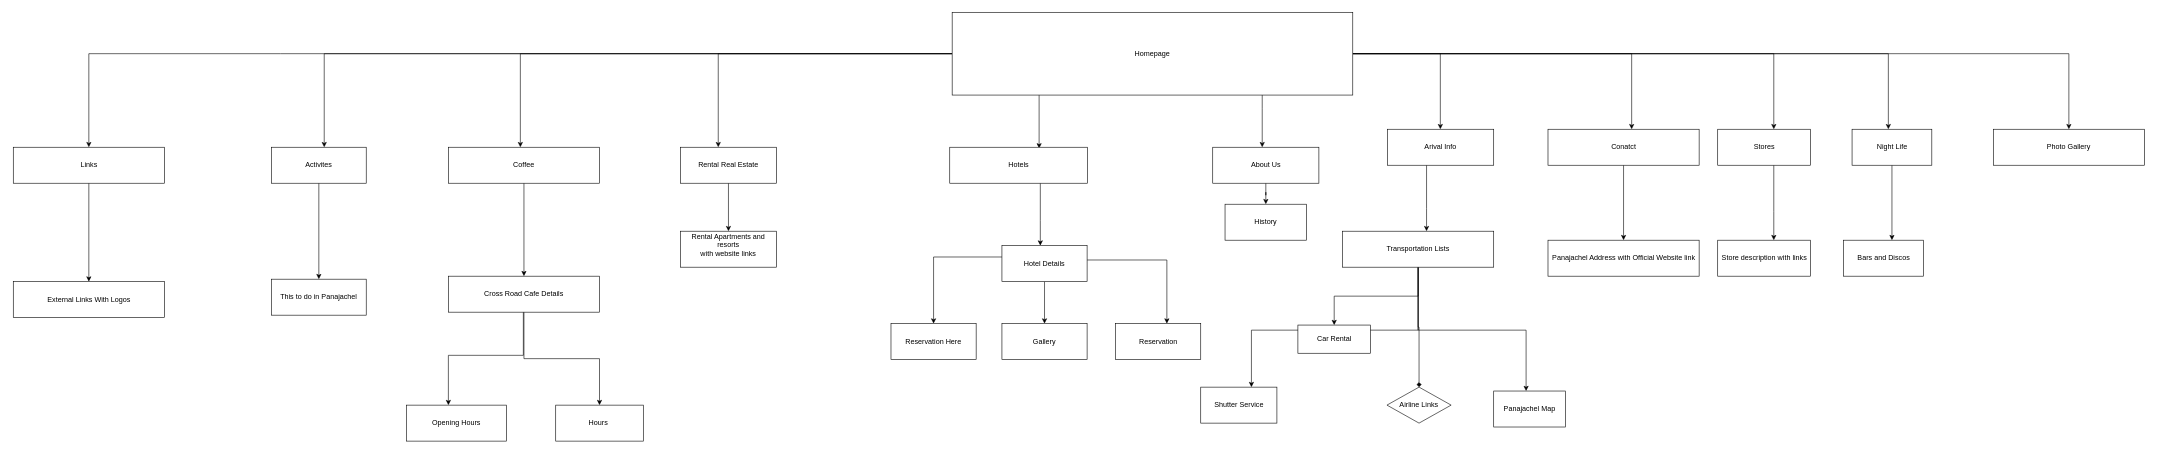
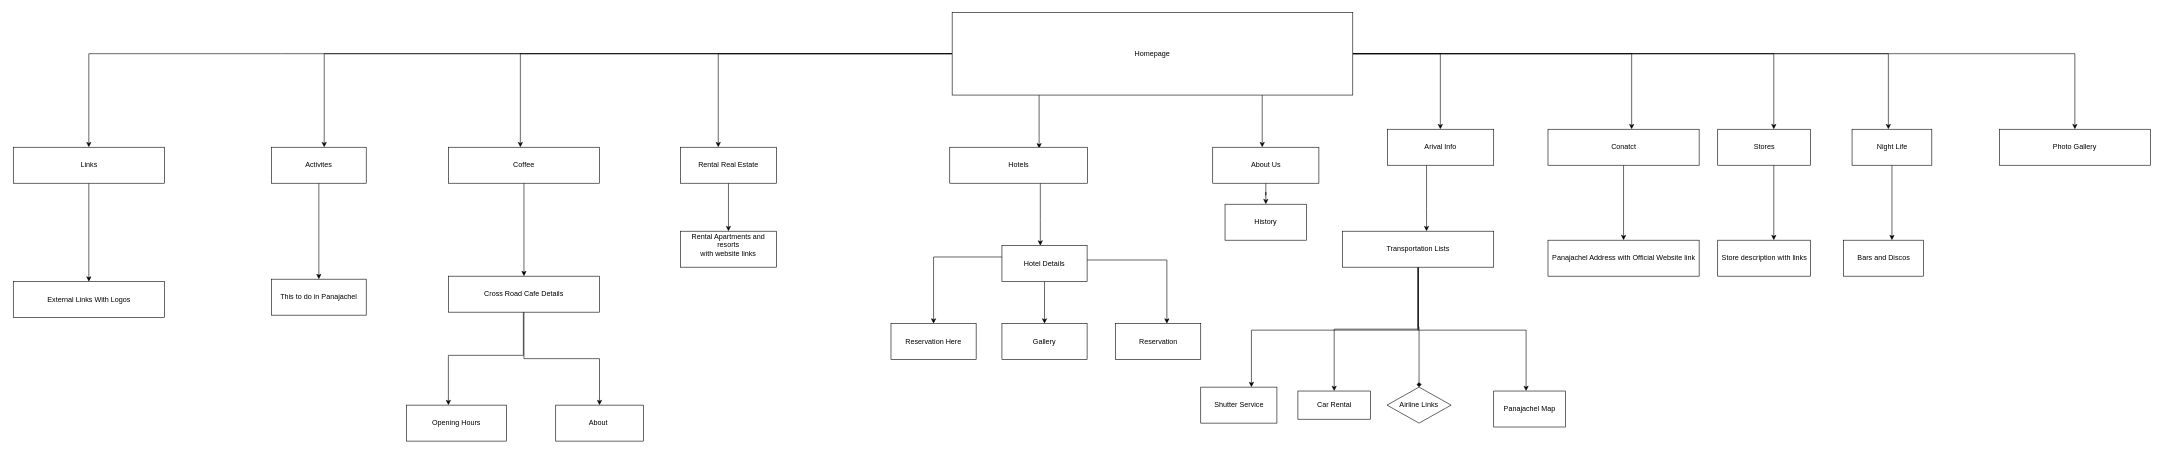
node "Photo Gallery": moved (2069, 147) -> (2075, 147)
node "Car Rental": moved (1334, 339) -> (1334, 405)
node "Hours": label "Hours" -> "About"
